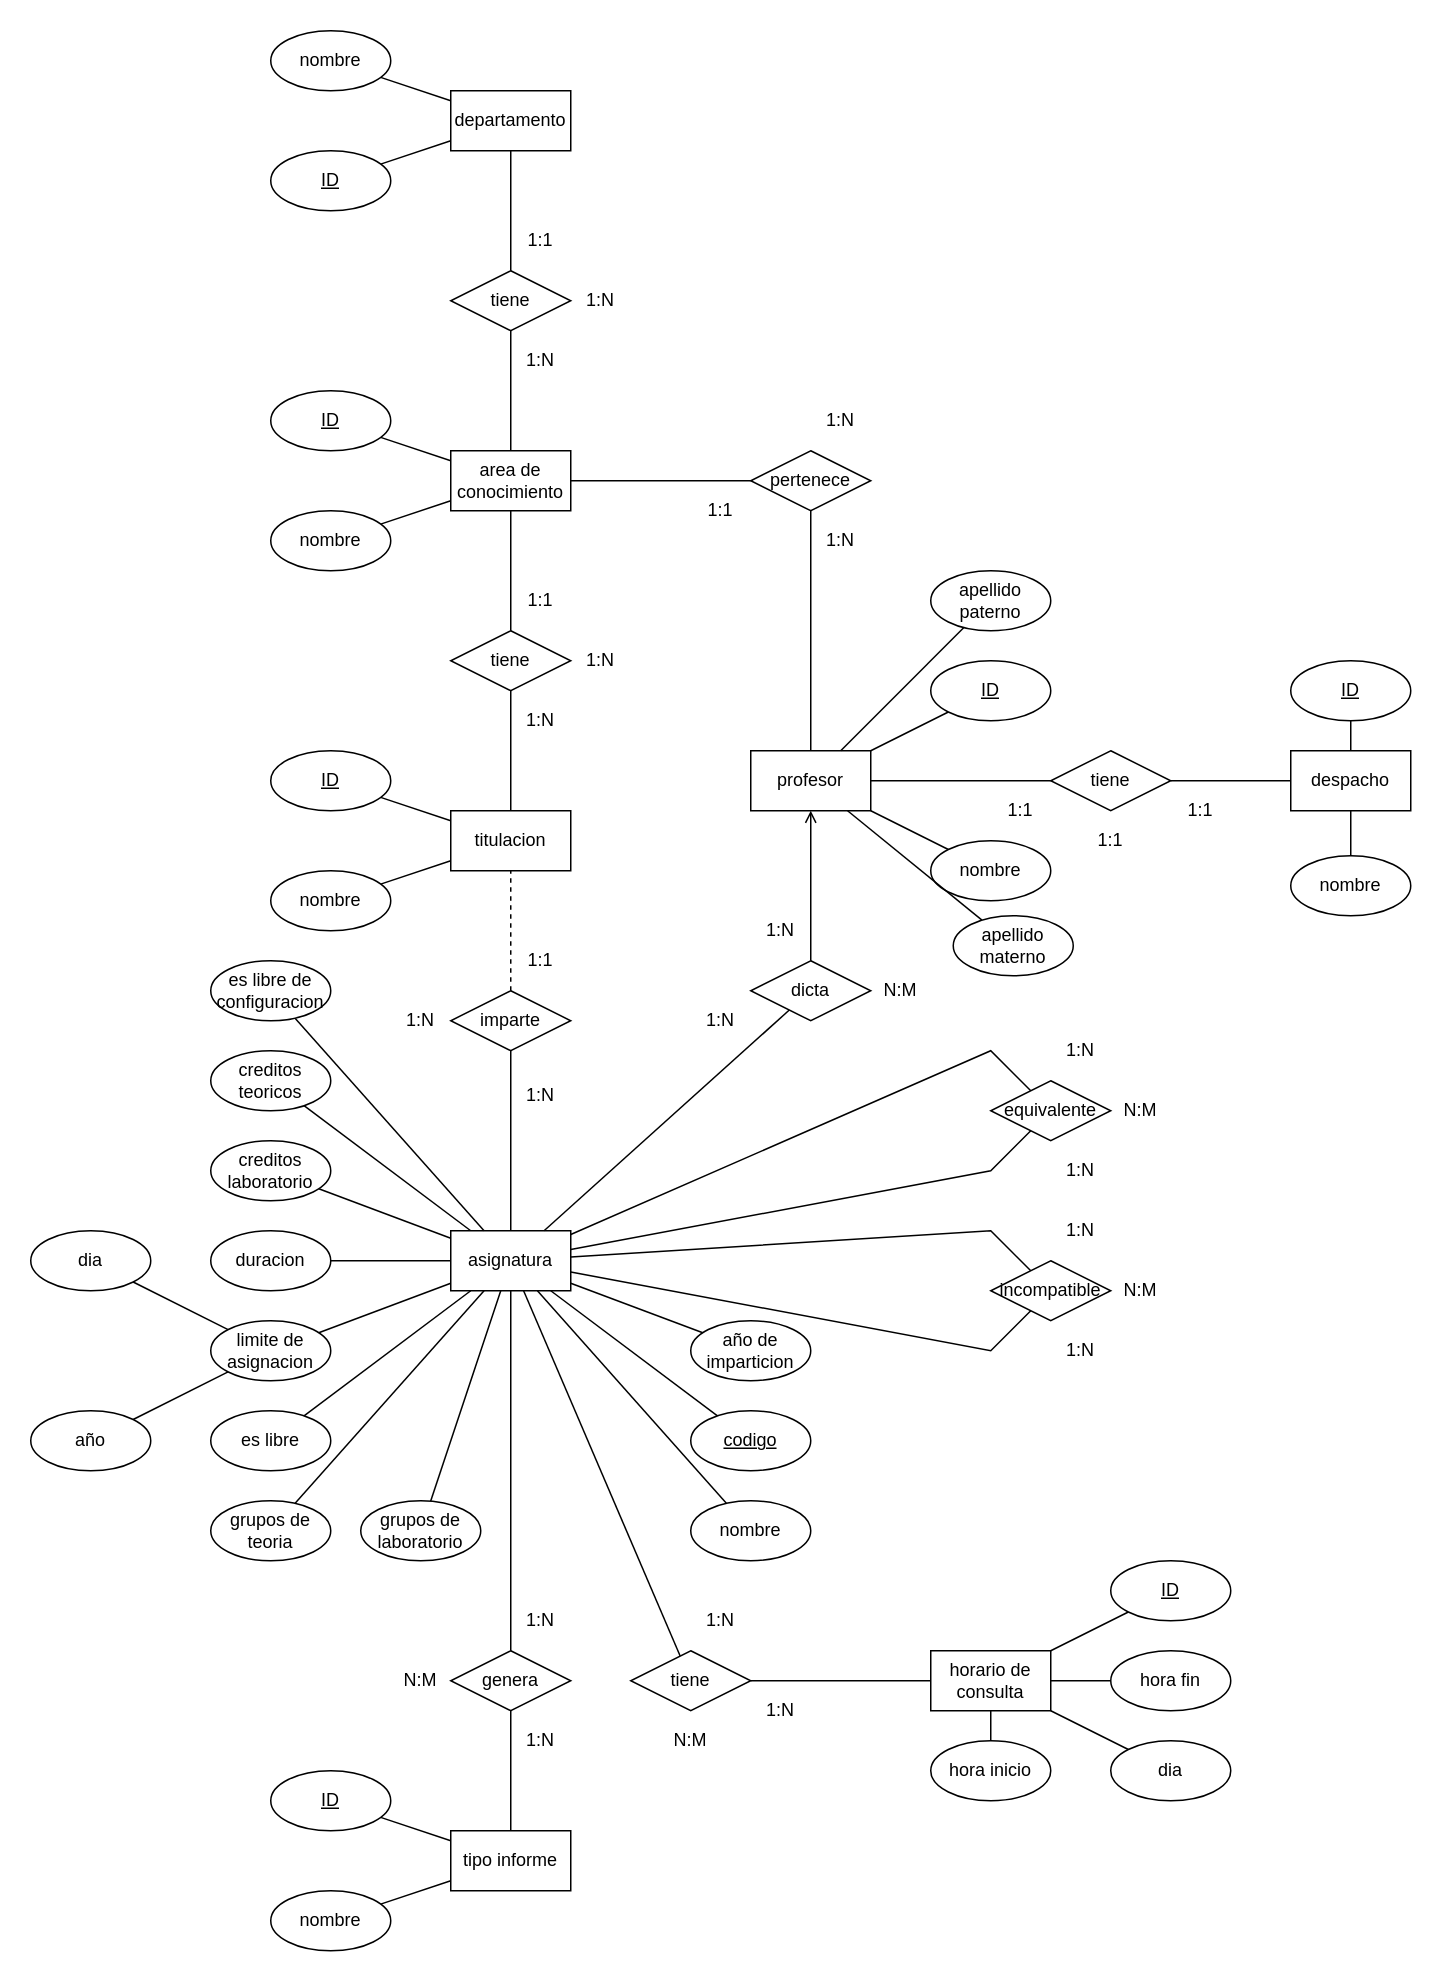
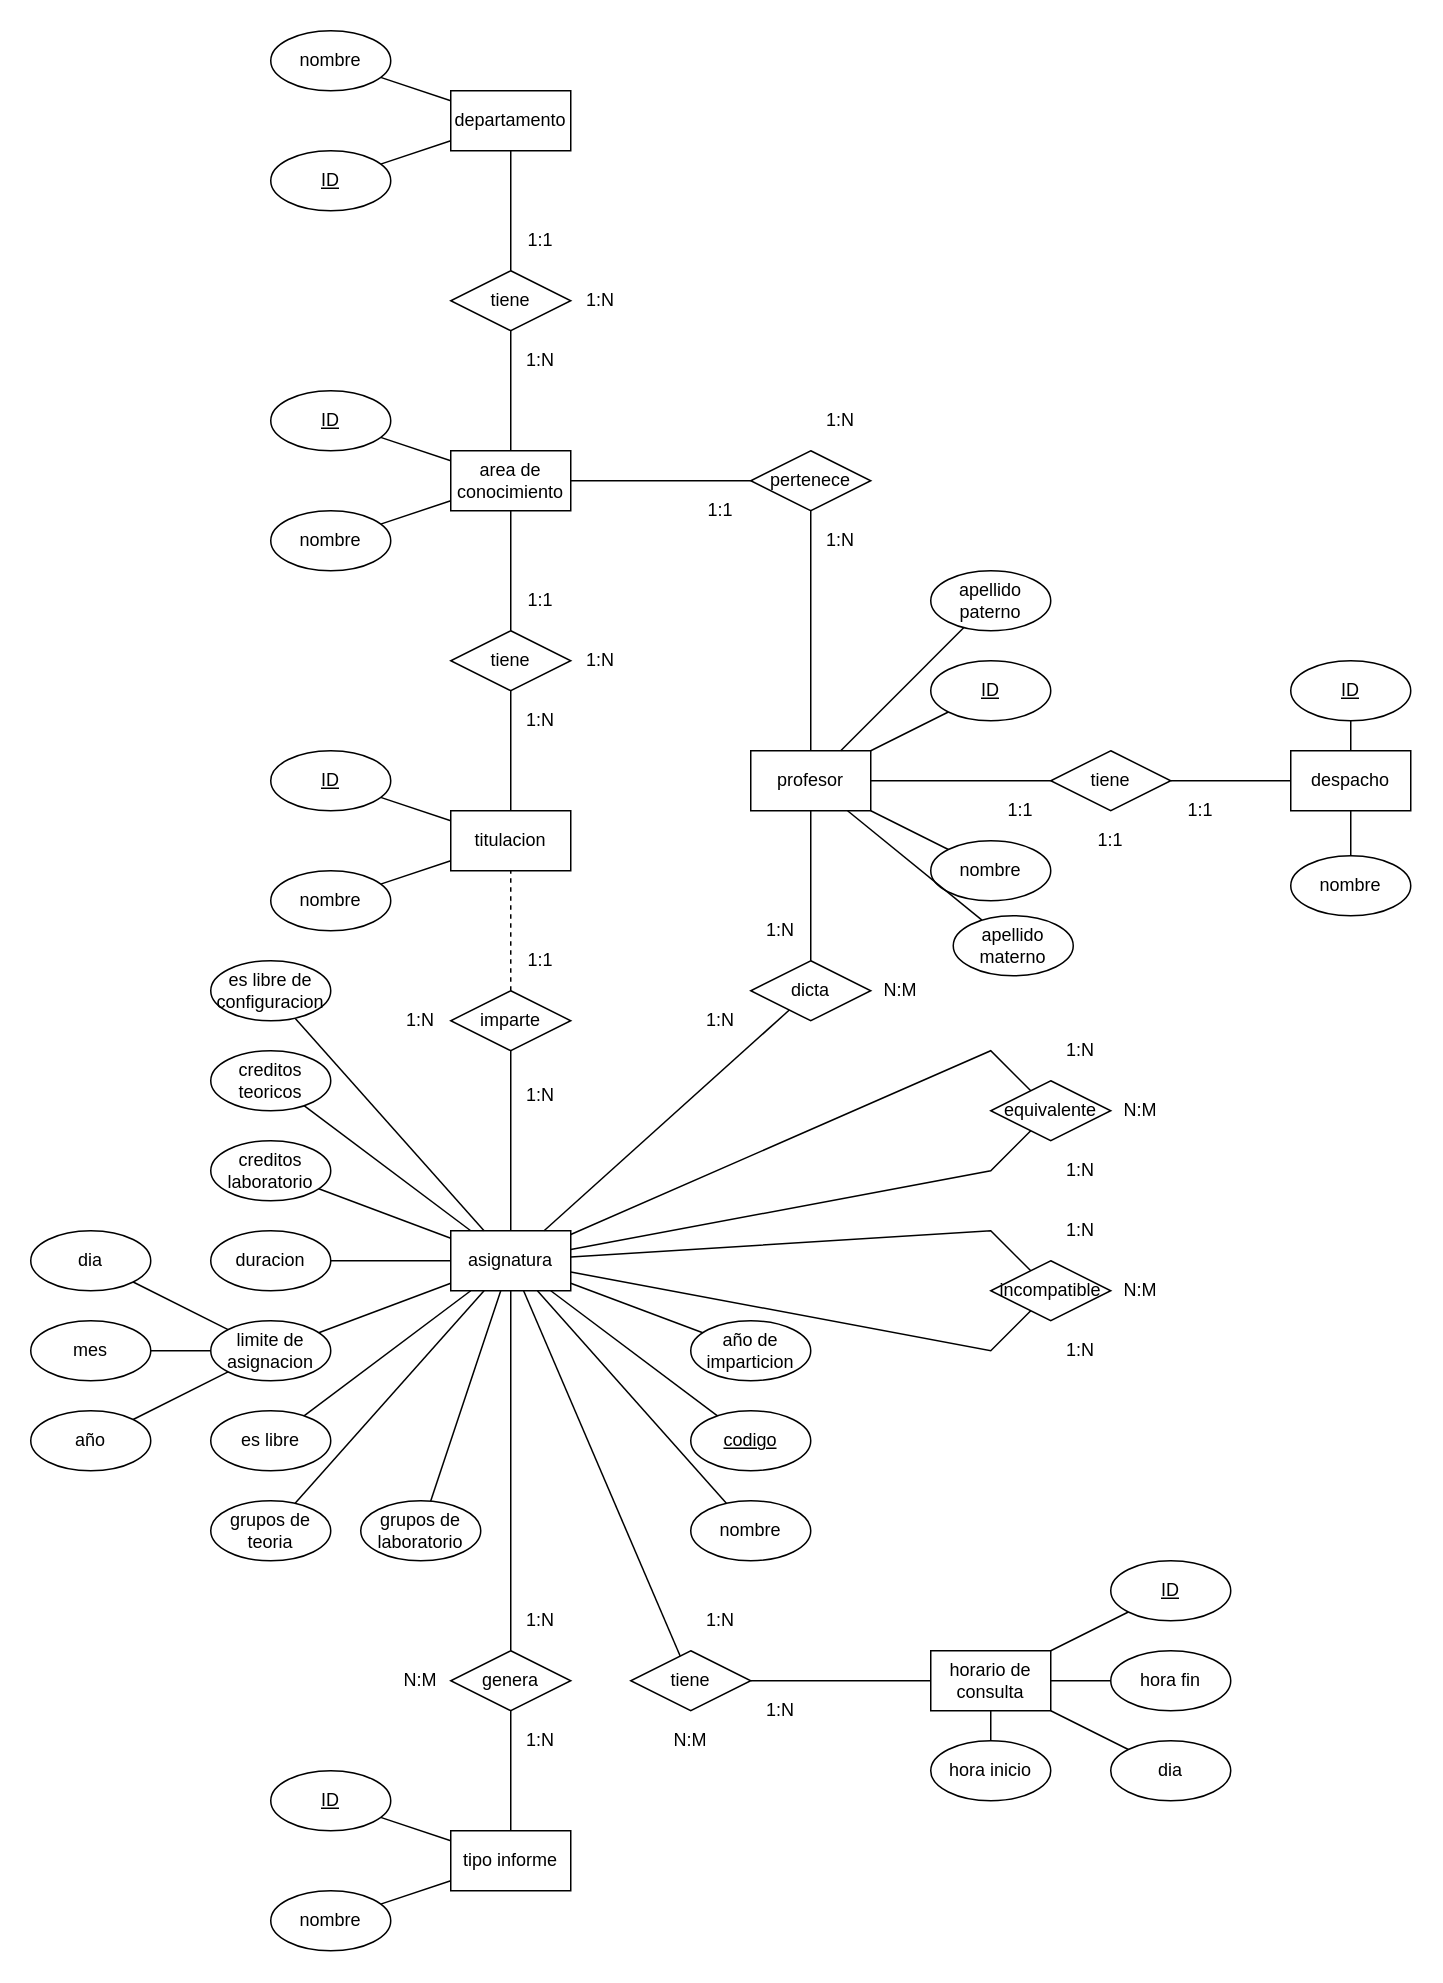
edge "dicta" -> "profesor": arrowhead open -> none
node "mes": added
edge "mes" -- "limite de asignacion": added
